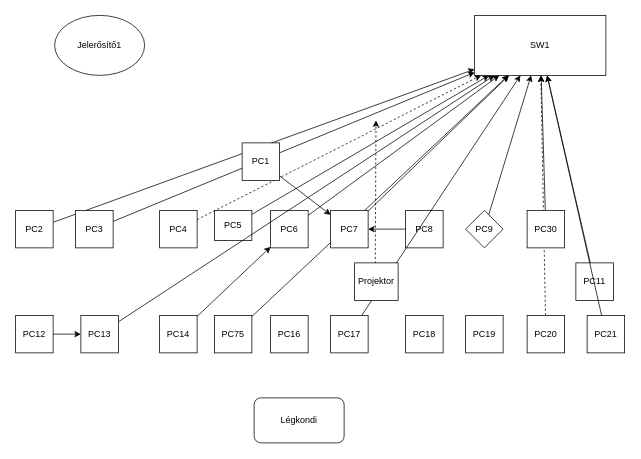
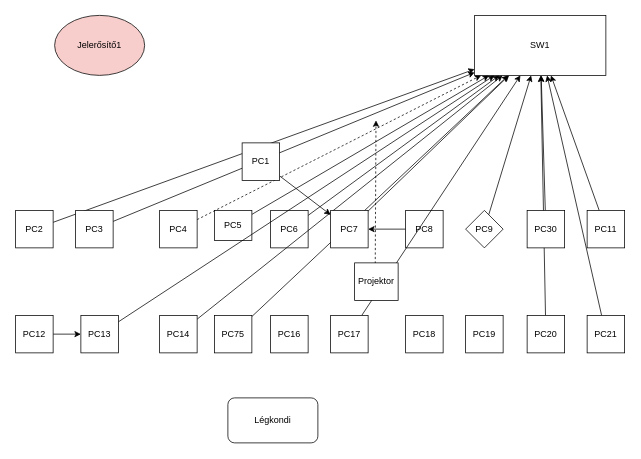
node "Jelerősítő1": fillcolor #ffffff -> #f8cecc
edge "PC20" -> "SW1": style dashed -> solid
node "PC11": moved (594, 282) -> (606, 229)
edge "PC14" -> "PC6": now "PC14" -> "SW1"
node "Légkondi": moved (299, 420) -> (273, 420)
